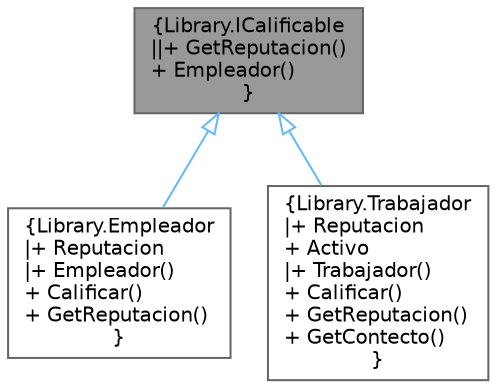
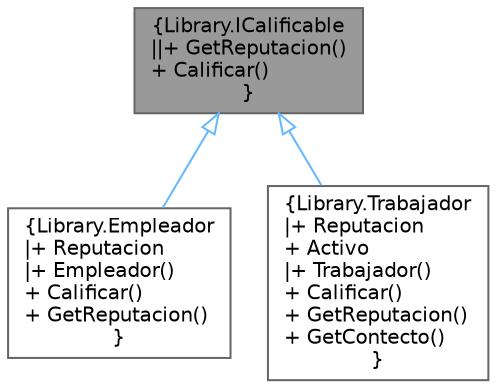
node "{Library.ICalificable ||+ GetReputacion() + Empleador() }": label "{Library.ICalificable ||+ GetReputacion() + Empleador() }" -> "{Library.ICalificable ||+ GetReputacion() + Calificar() }"
